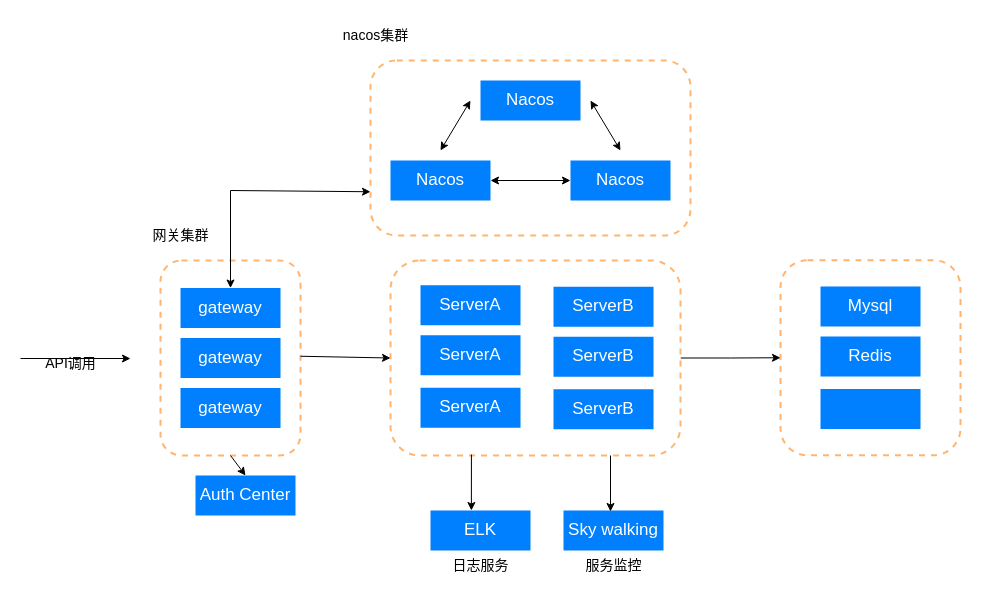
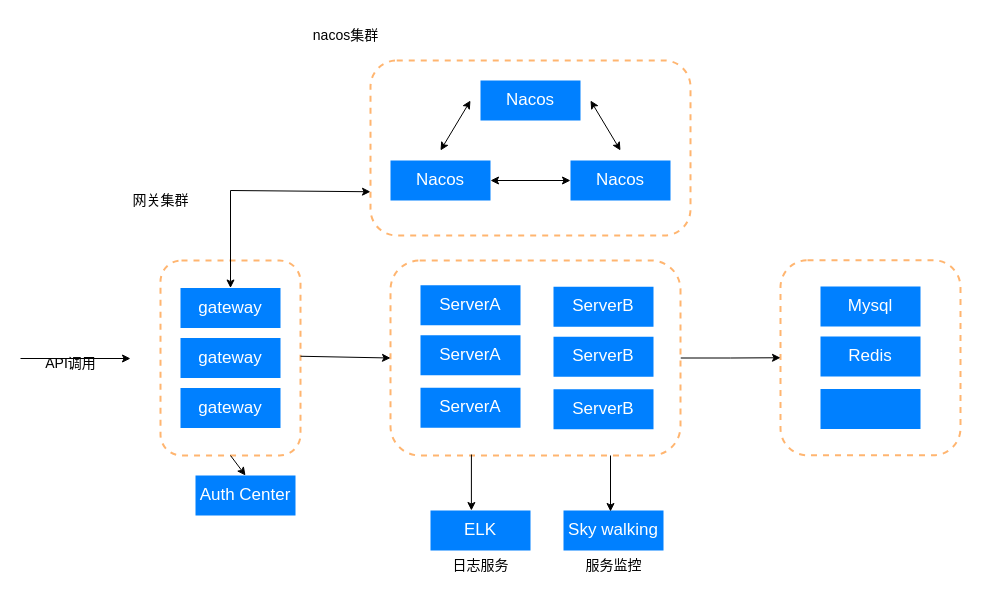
node "nacos集群": moved (376, 36) -> (346, 36)
node "网关集群": moved (181, 236) -> (161, 201)
